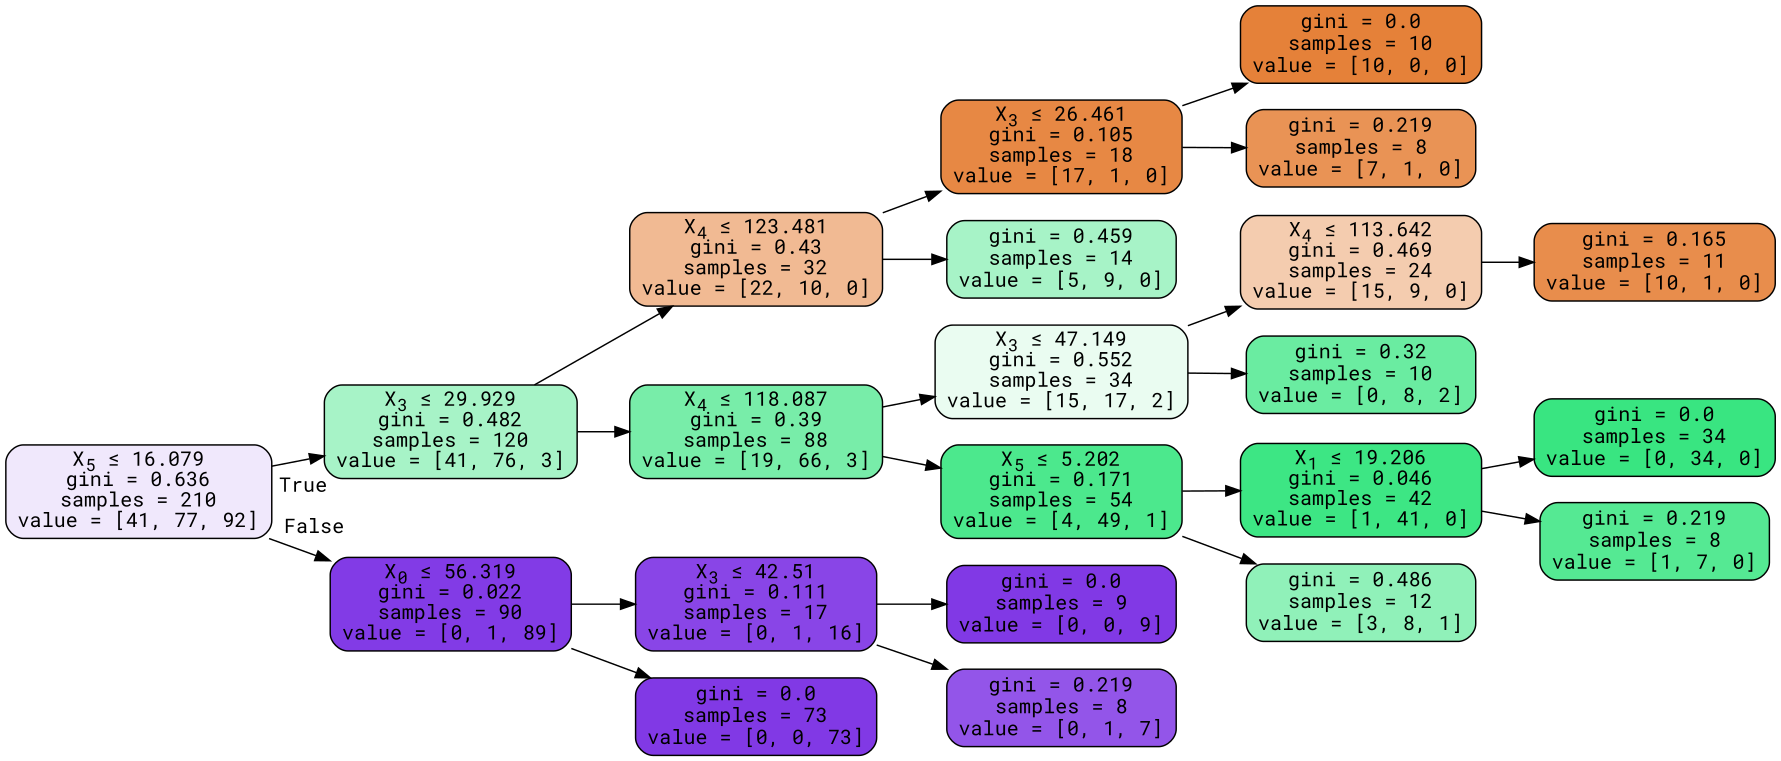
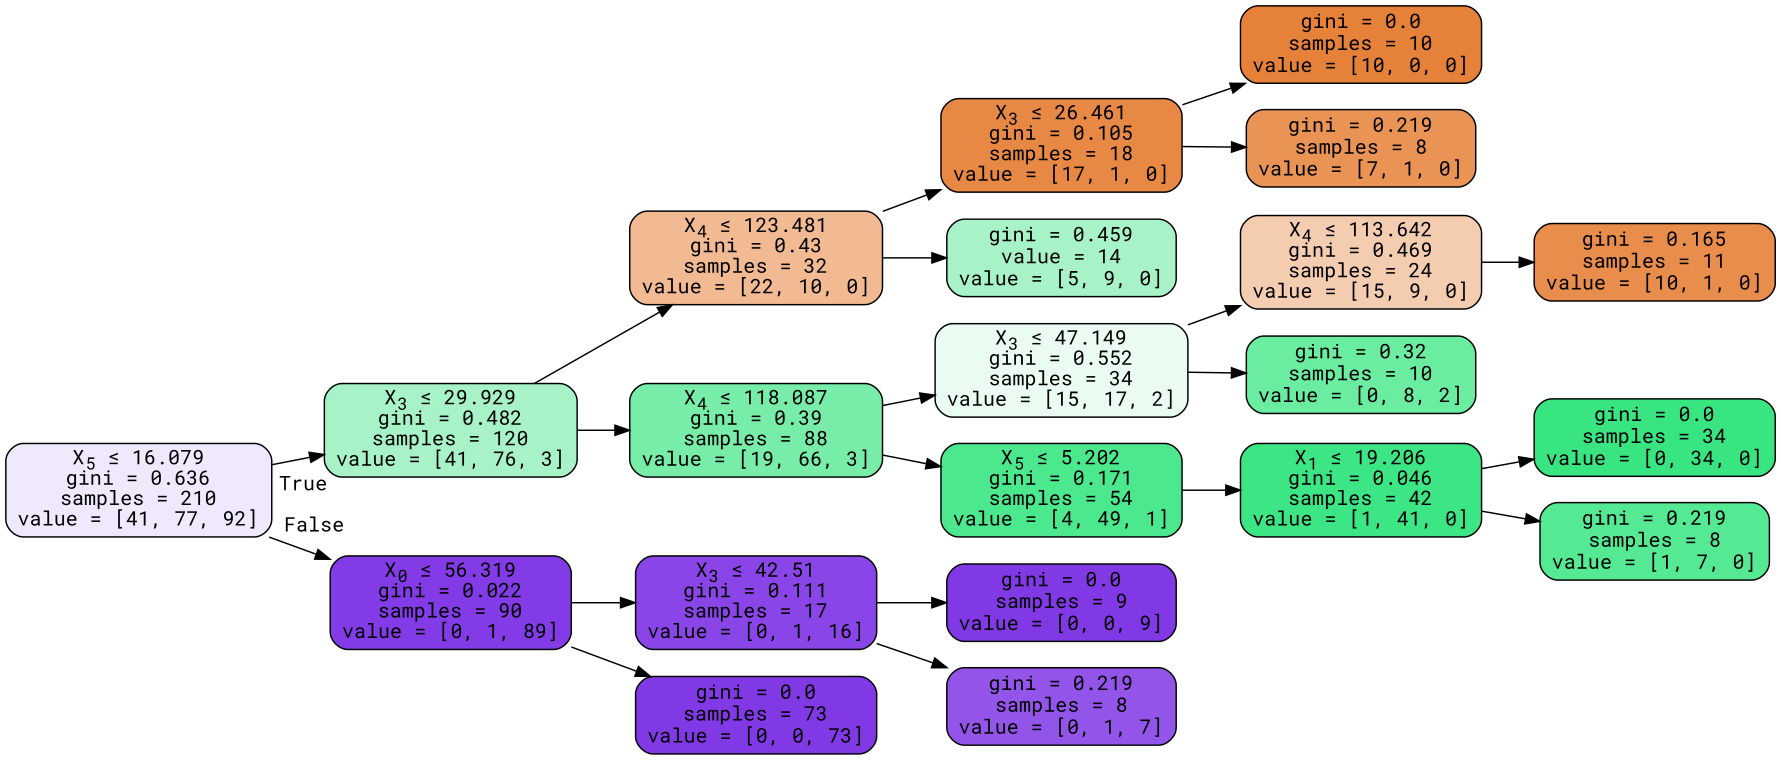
node "gini = 0.459": text "samples = 14" -> "value = 14"
node "gini = 0.486": removed
